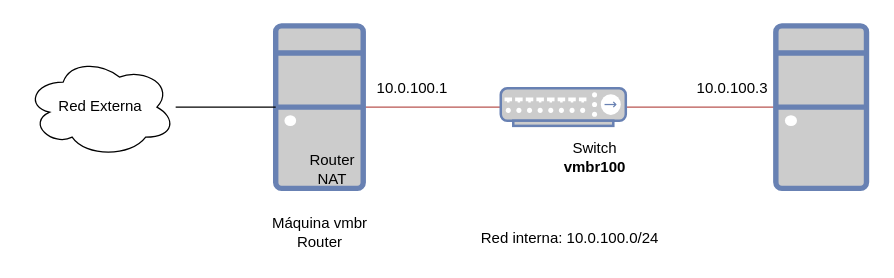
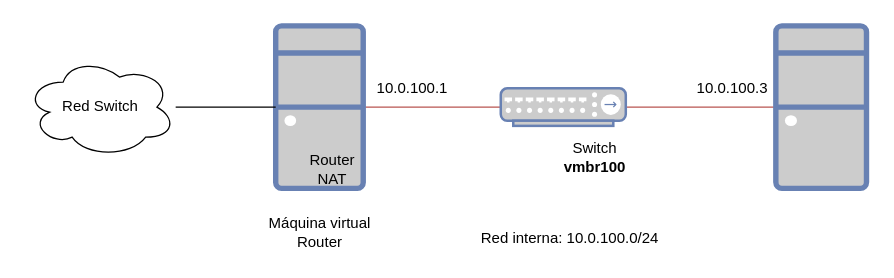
node "Red Externa": label "Red Externa" -> "Red Switch"
node "Máquina vmbr Router": label "Máquina vmbr Router" -> "Máquina virtual Router"
